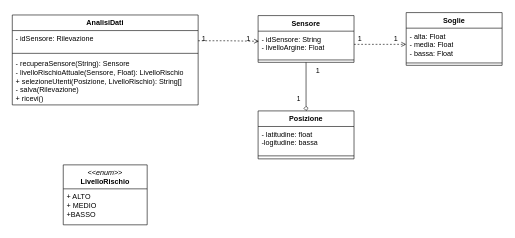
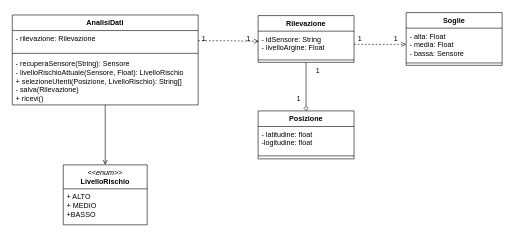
node "Sensore": label "Sensore" -> "Rilevazione"
node "- idSensore: Rilevazione": label "- idSensore: Rilevazione" -> "- rilevazione: Rilevazione"
node "- alta: Float - media: Float - bassa: Float": label "- alta: Float - media: Float - bassa: Float" -> "- alta: Float - media: Float - bassa: Sensore"
edge "AnalisiDati" -> "<<enum>> LivelloRischio": added
node "- latitudine: float -logitudine: bassa": label "- latitudine: float -logitudine: bassa" -> "- latitudine: float -logitudine: float"
